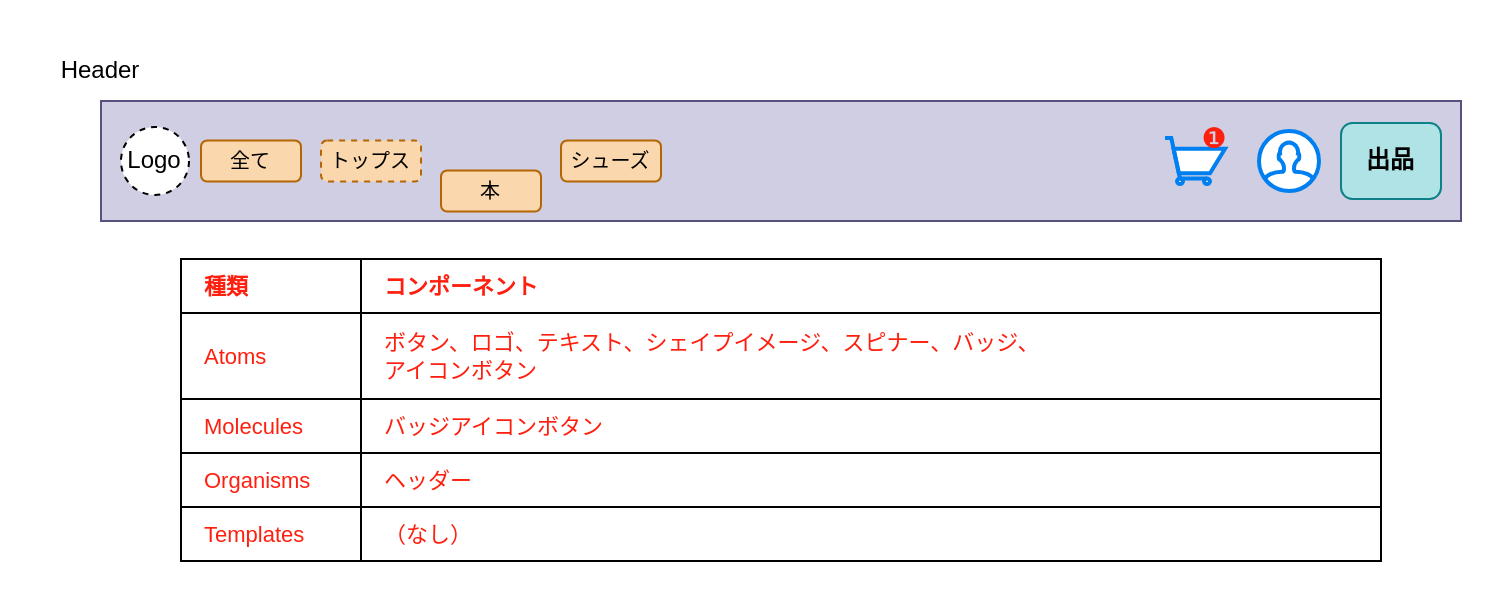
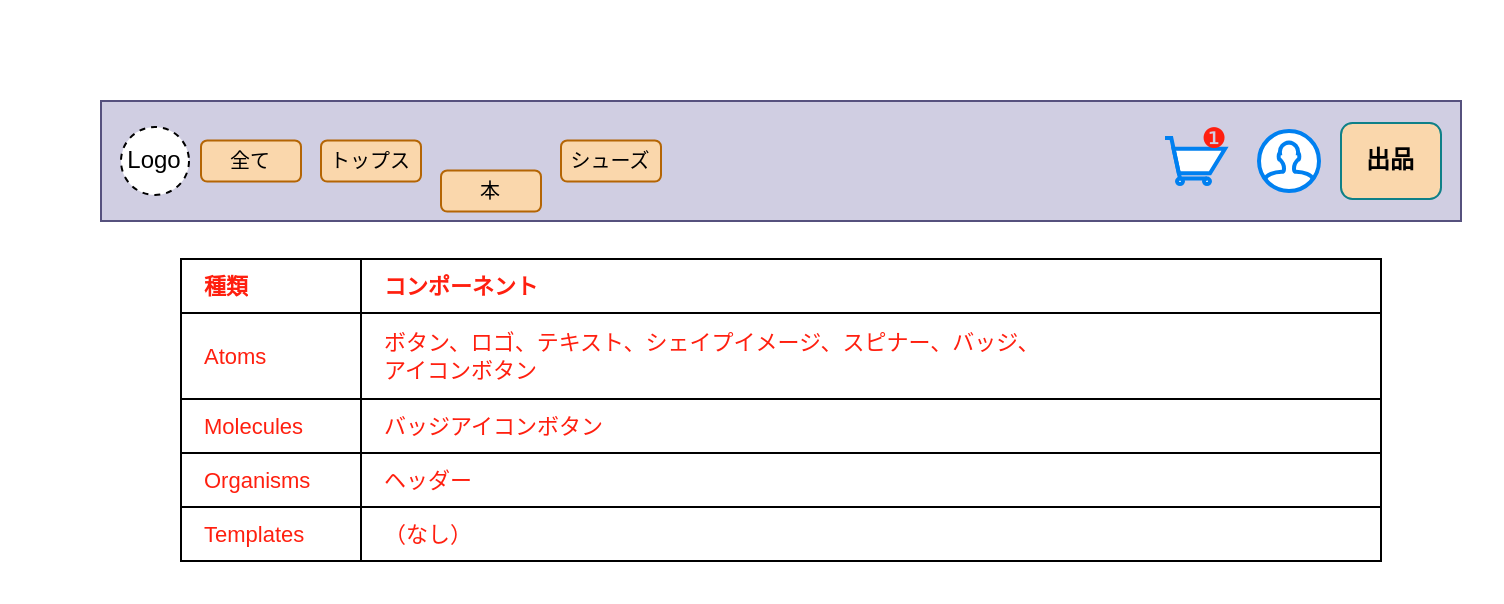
node "Header": removed
node "トップス": style dashed -> solid
node "出品": fillcolor #b0e3e6 -> #fad7ac
